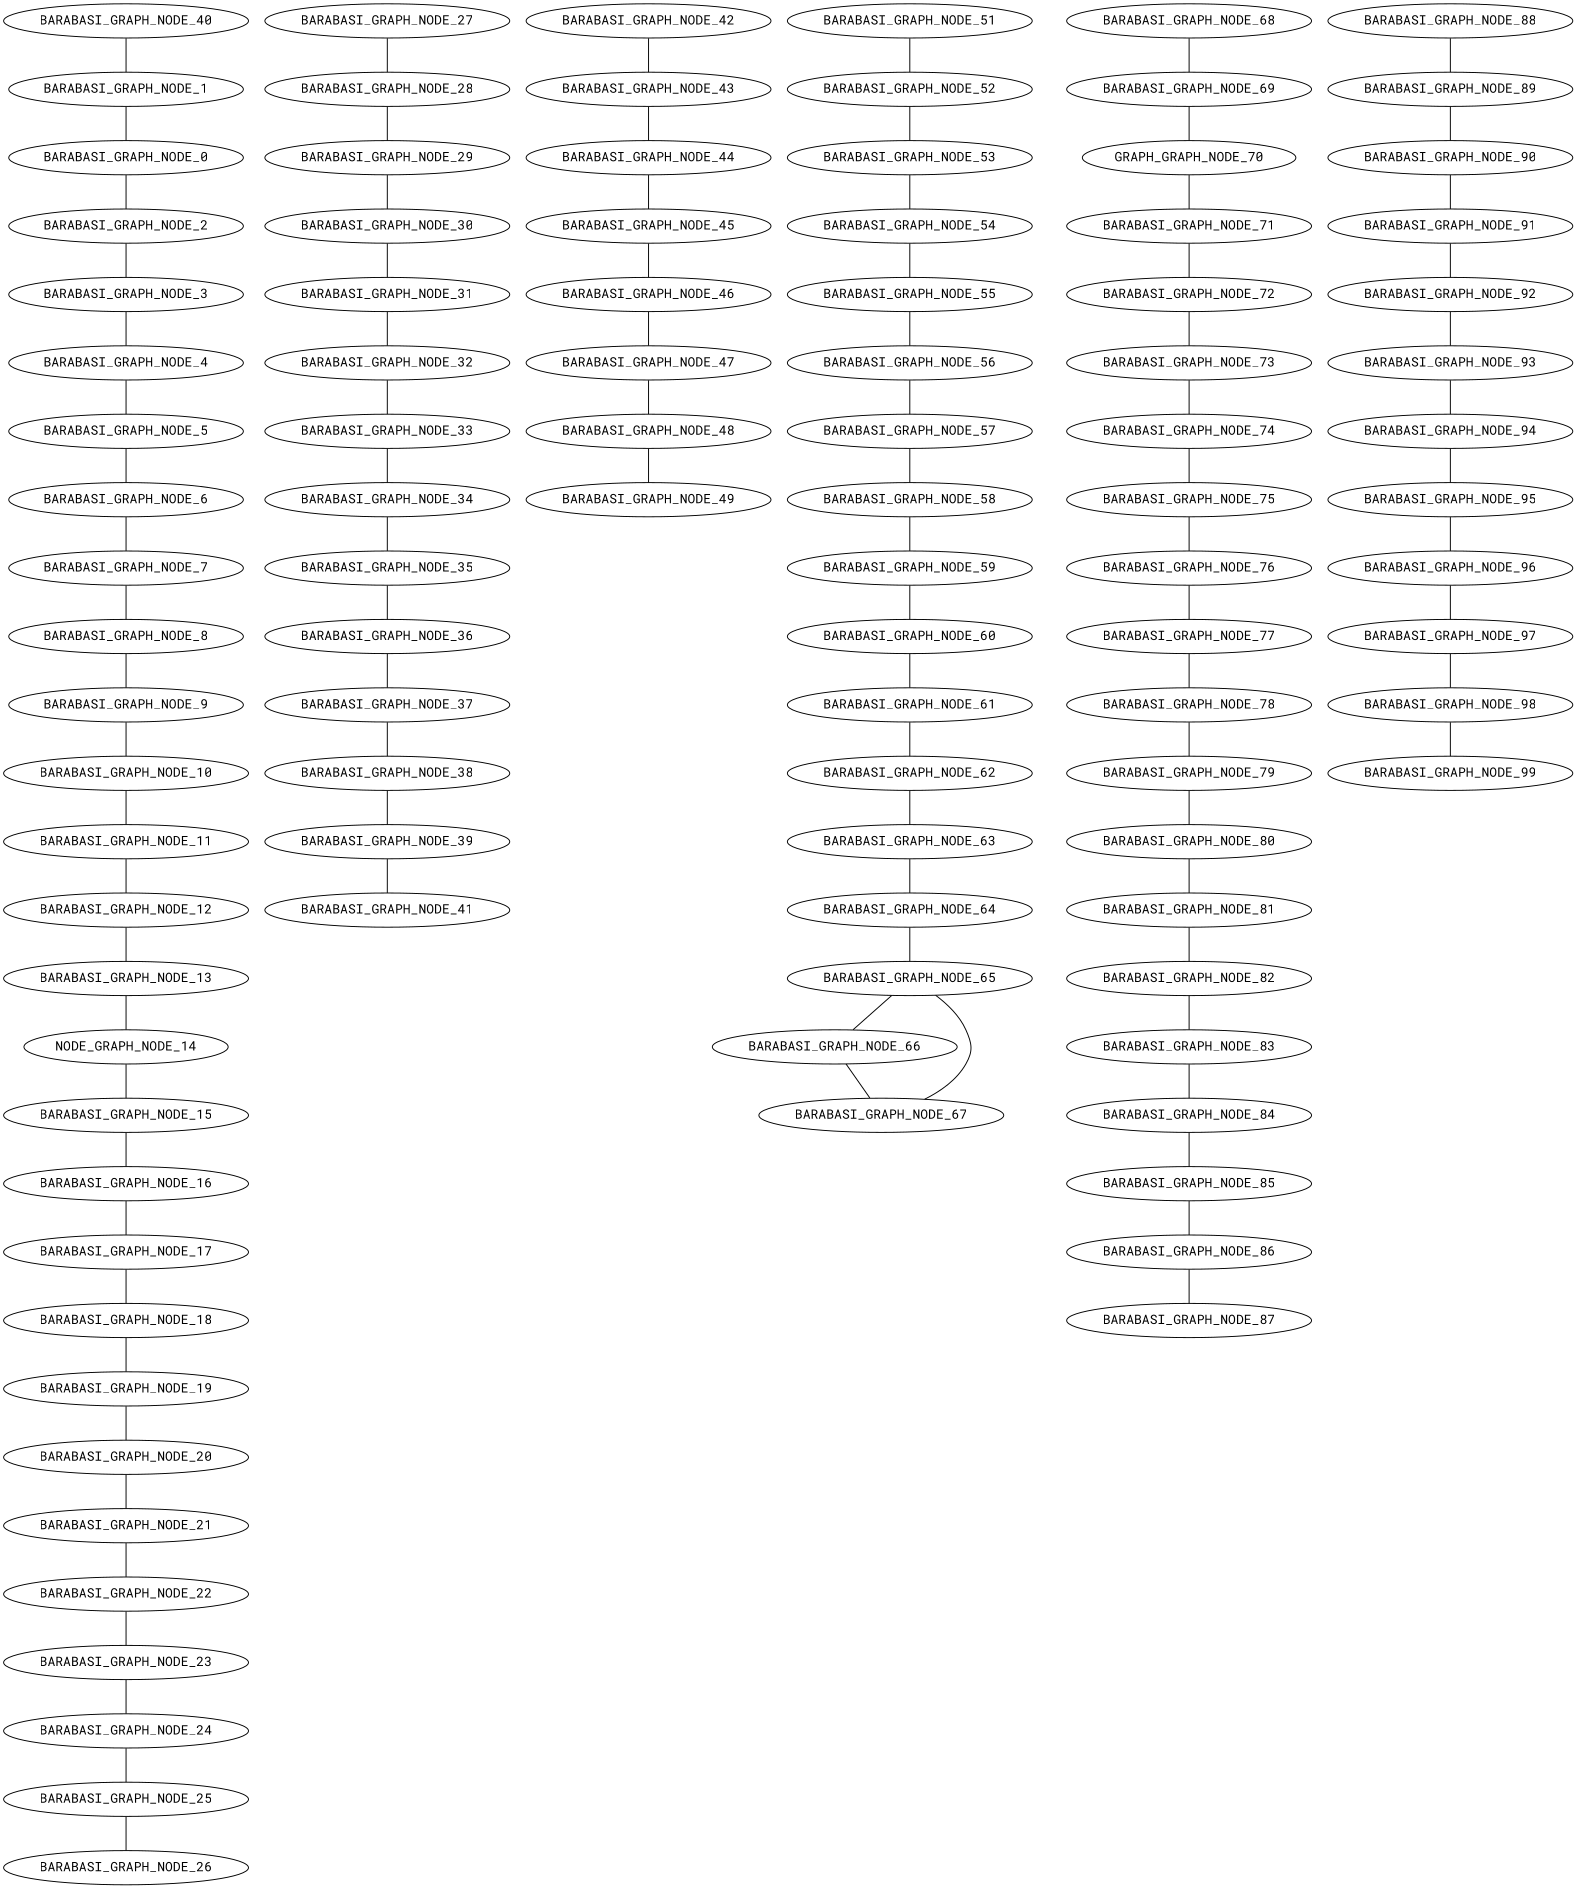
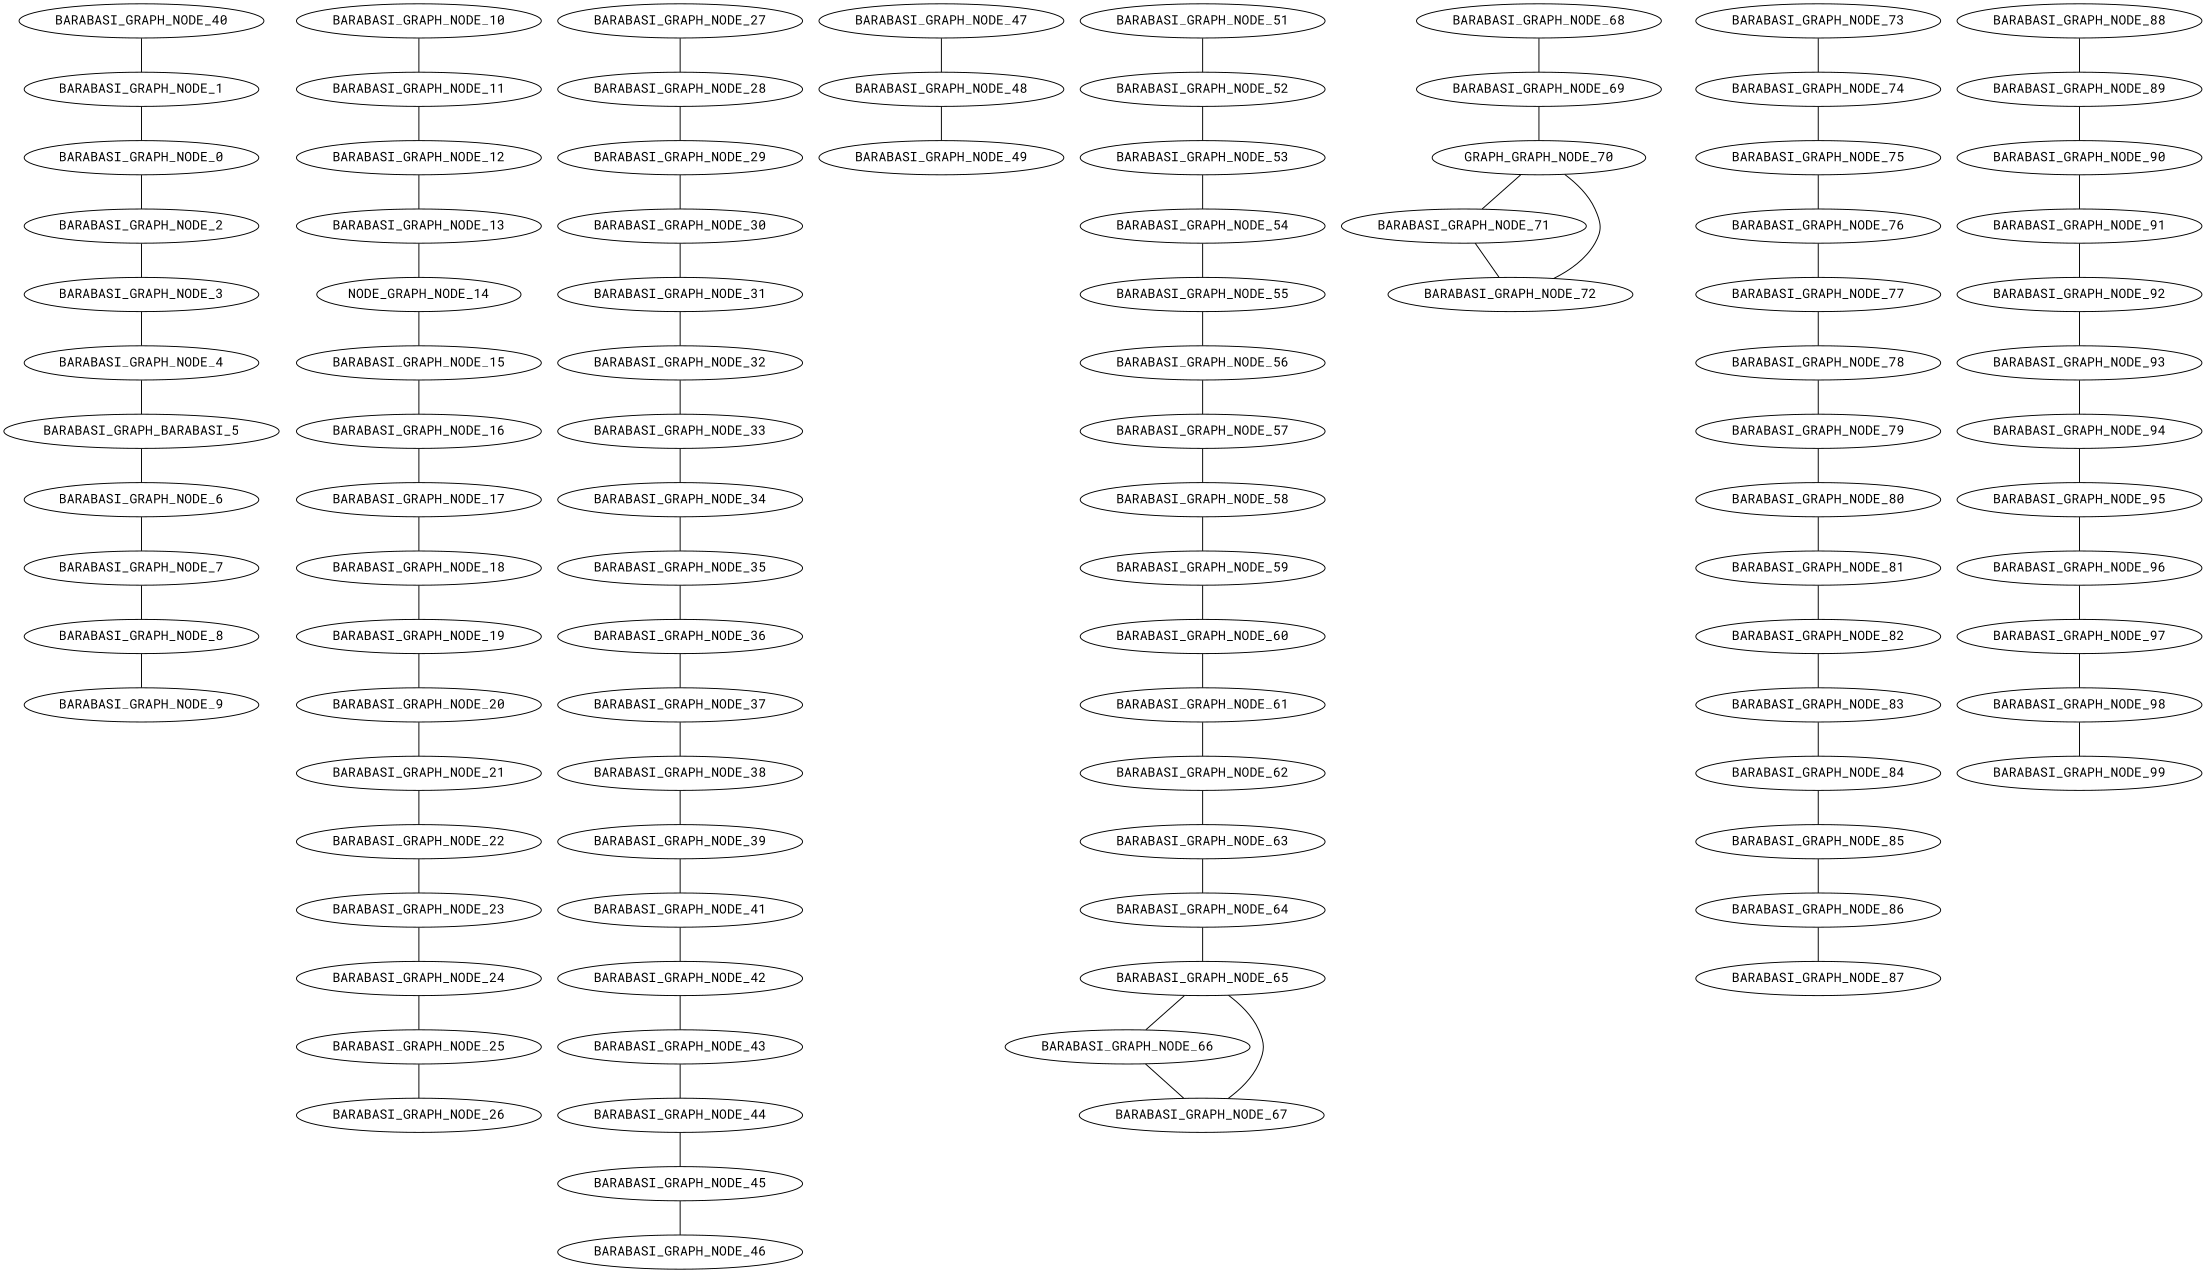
edge "BARABASI_GRAPH_NODE_46" -- "BARABASI_GRAPH_NODE_47": removed
edge "BARABASI_GRAPH_NODE_72" -- "BARABASI_GRAPH_NODE_73": now "BARABASI_GRAPH_NODE_72" -- "GRAPH_GRAPH_NODE_70"
node "BARABASI_GRAPH_NODE_5": label "BARABASI_GRAPH_NODE_5" -> "BARABASI_GRAPH_BARABASI_5"
edge "BARABASI_GRAPH_NODE_9" -- "BARABASI_GRAPH_NODE_10": removed
edge "BARABASI_GRAPH_NODE_41" -- "BARABASI_GRAPH_NODE_42": added
